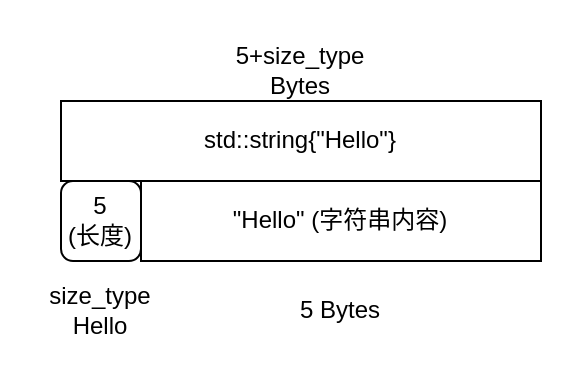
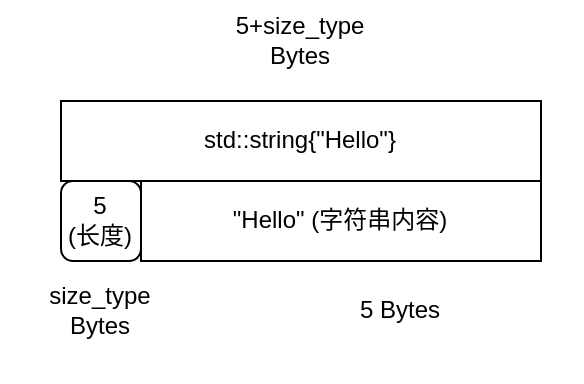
node "5+size_type Bytes": moved (301, 71) -> (301, 41)
node "size_type Hello": label "size_type Hello" -> "size_type Bytes"
node "5 Bytes": moved (341, 311) -> (401, 311)
